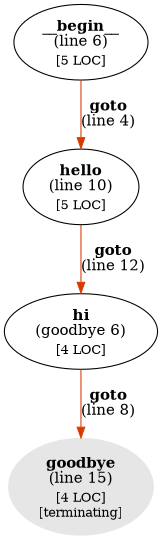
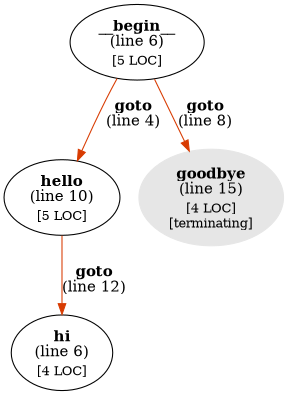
node "hi": text "(goodbye 6)" -> "(line 6)"
edge "hi" -> "goodbye": now "__begin__" -> "goodbye"
